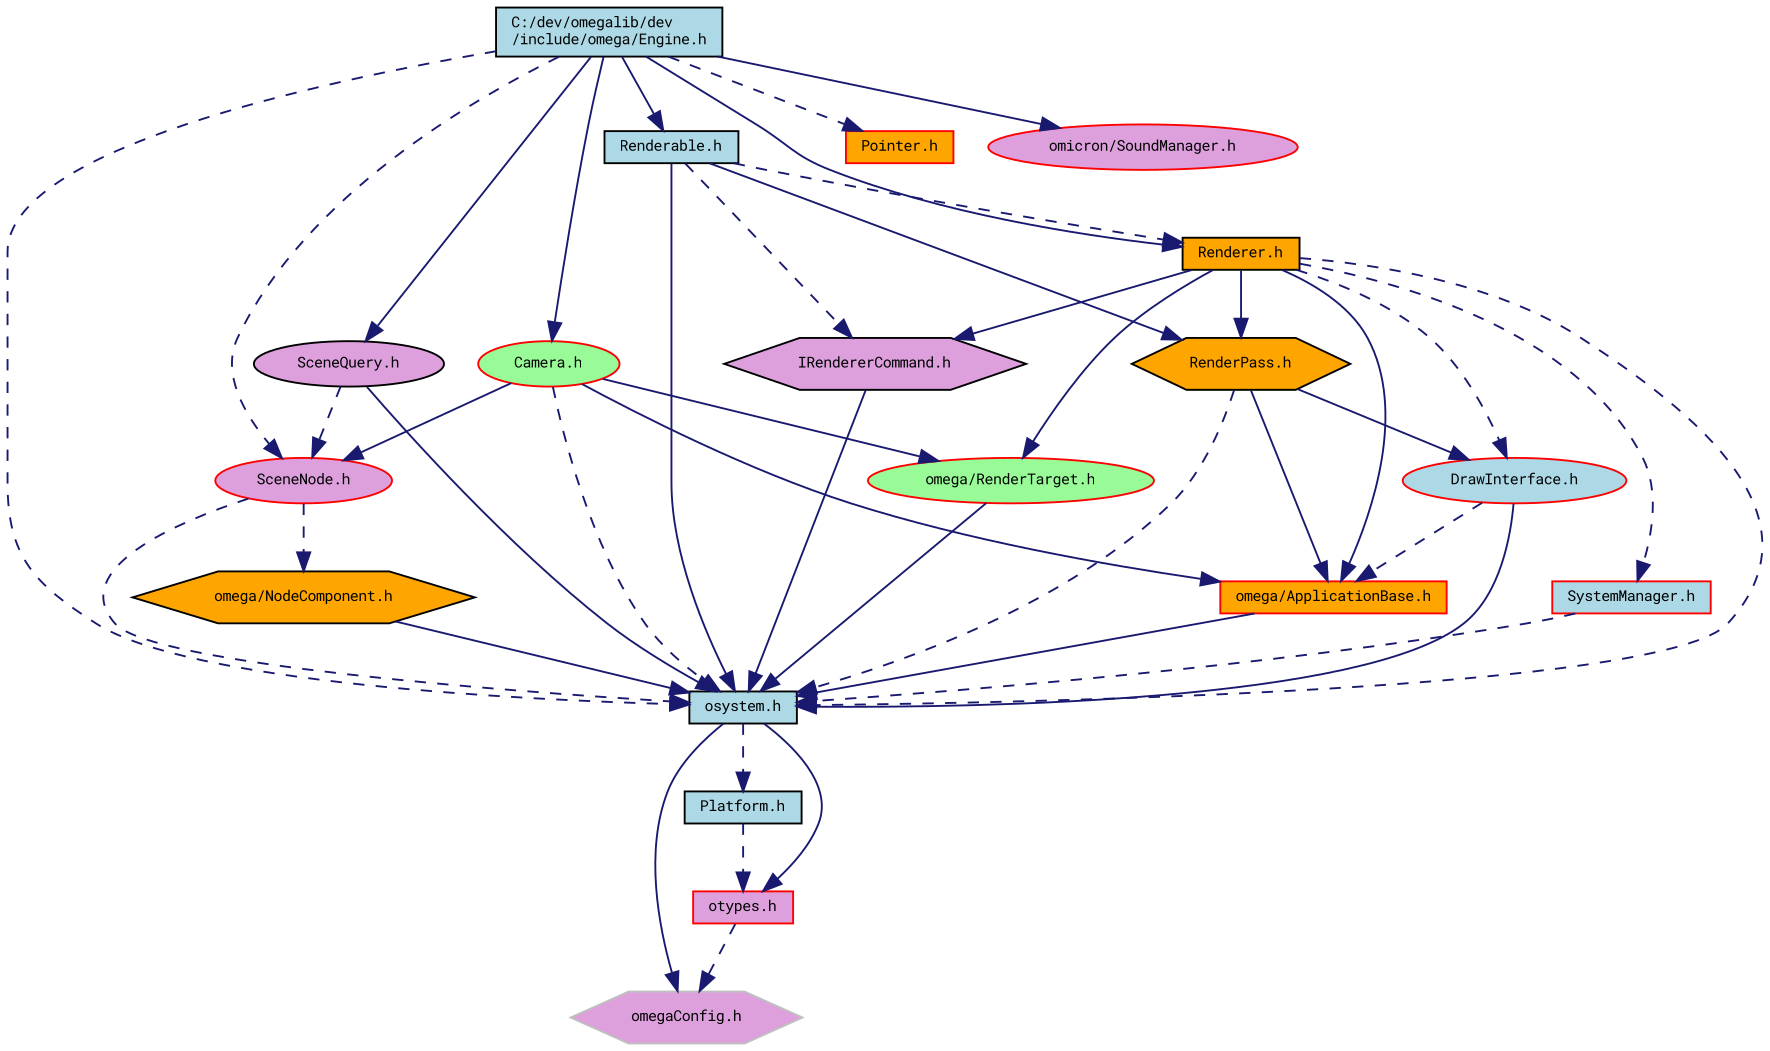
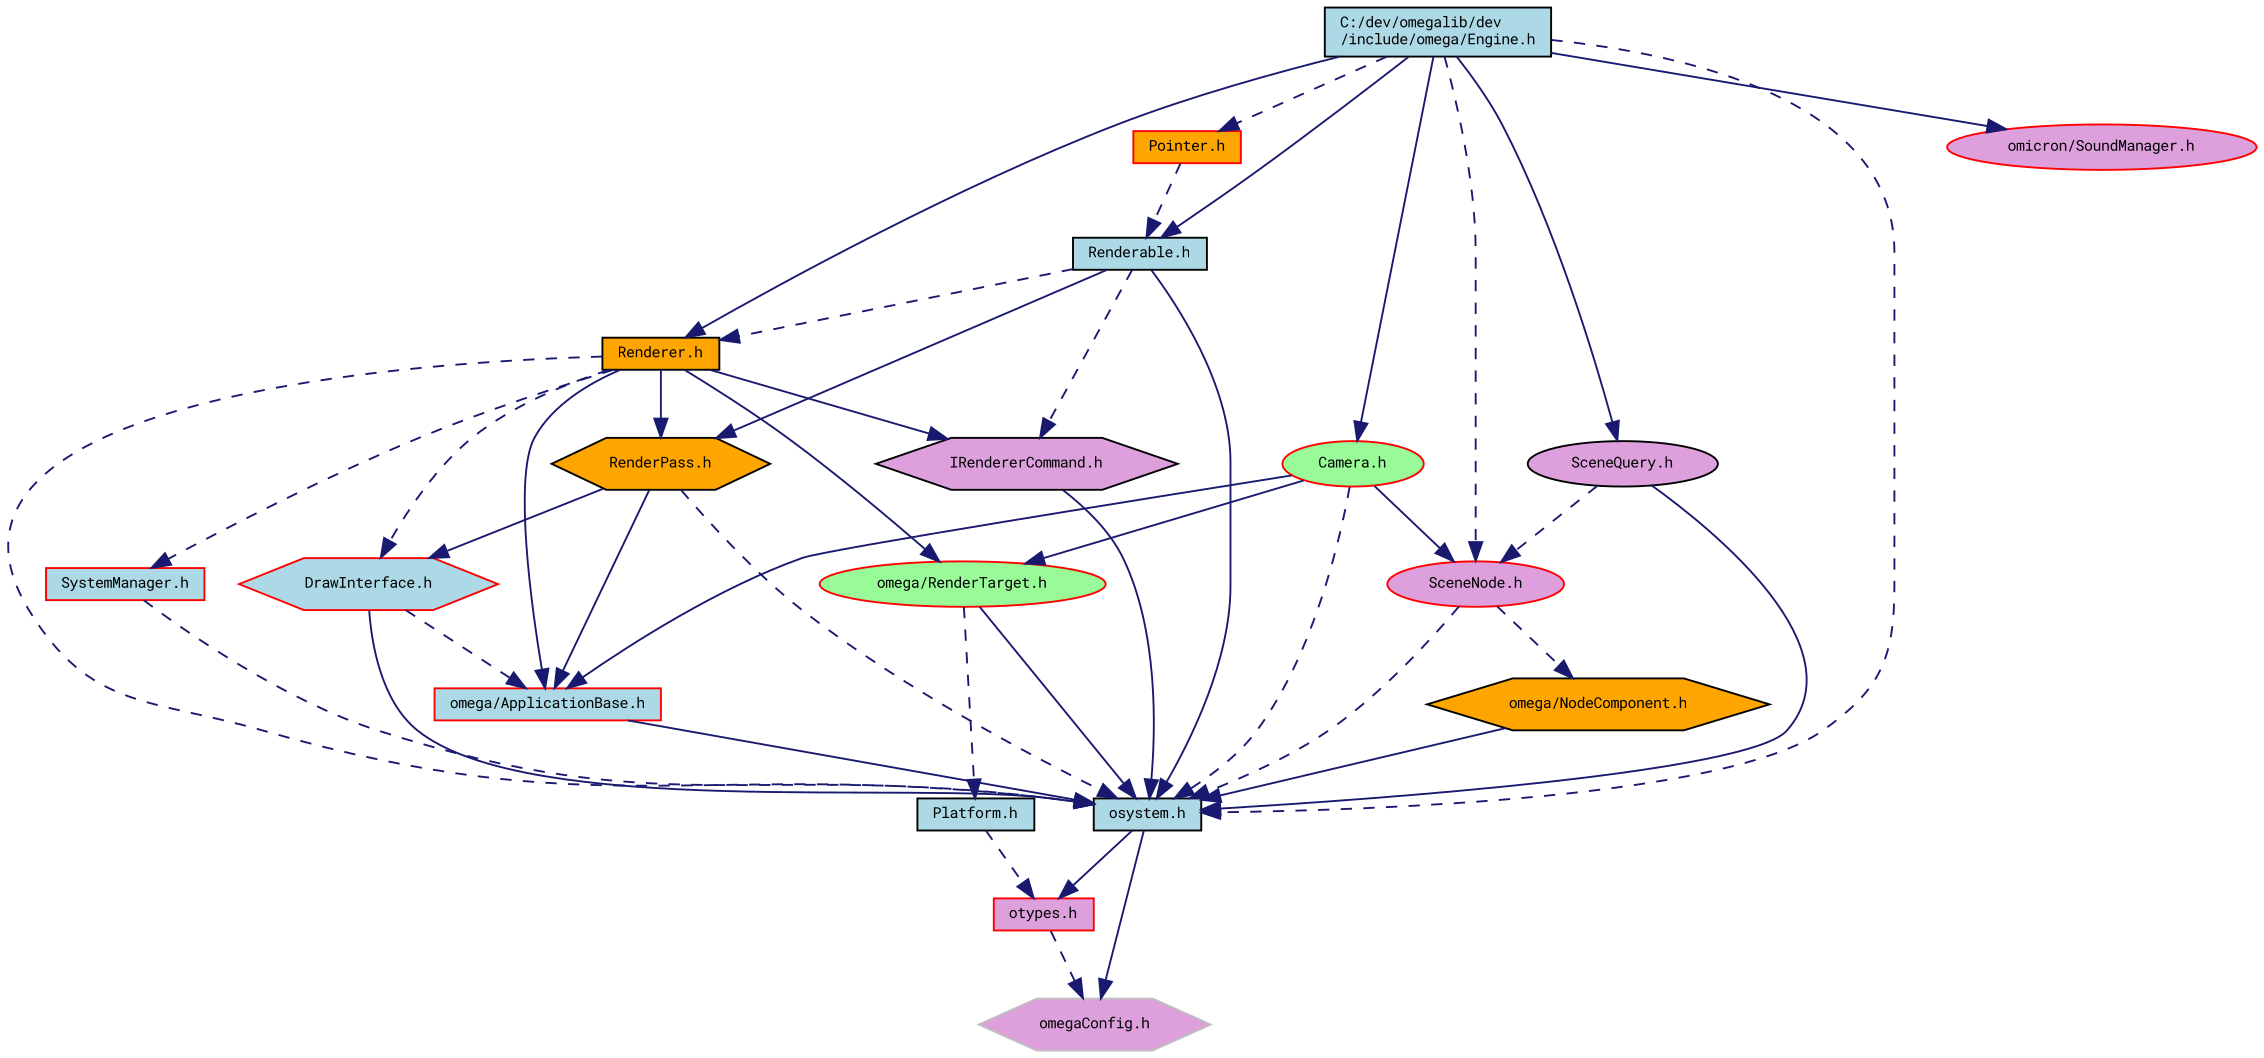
edge "Pointer.h" -> "Renderable.h": added
node "DrawInterface.h": shape ellipse -> hexagon
node "omega/ApplicationBase.h": fillcolor orange -> lightblue
edge "osystem.h" -> "Platform.h": now "omega/RenderTarget.h" -> "Platform.h"
